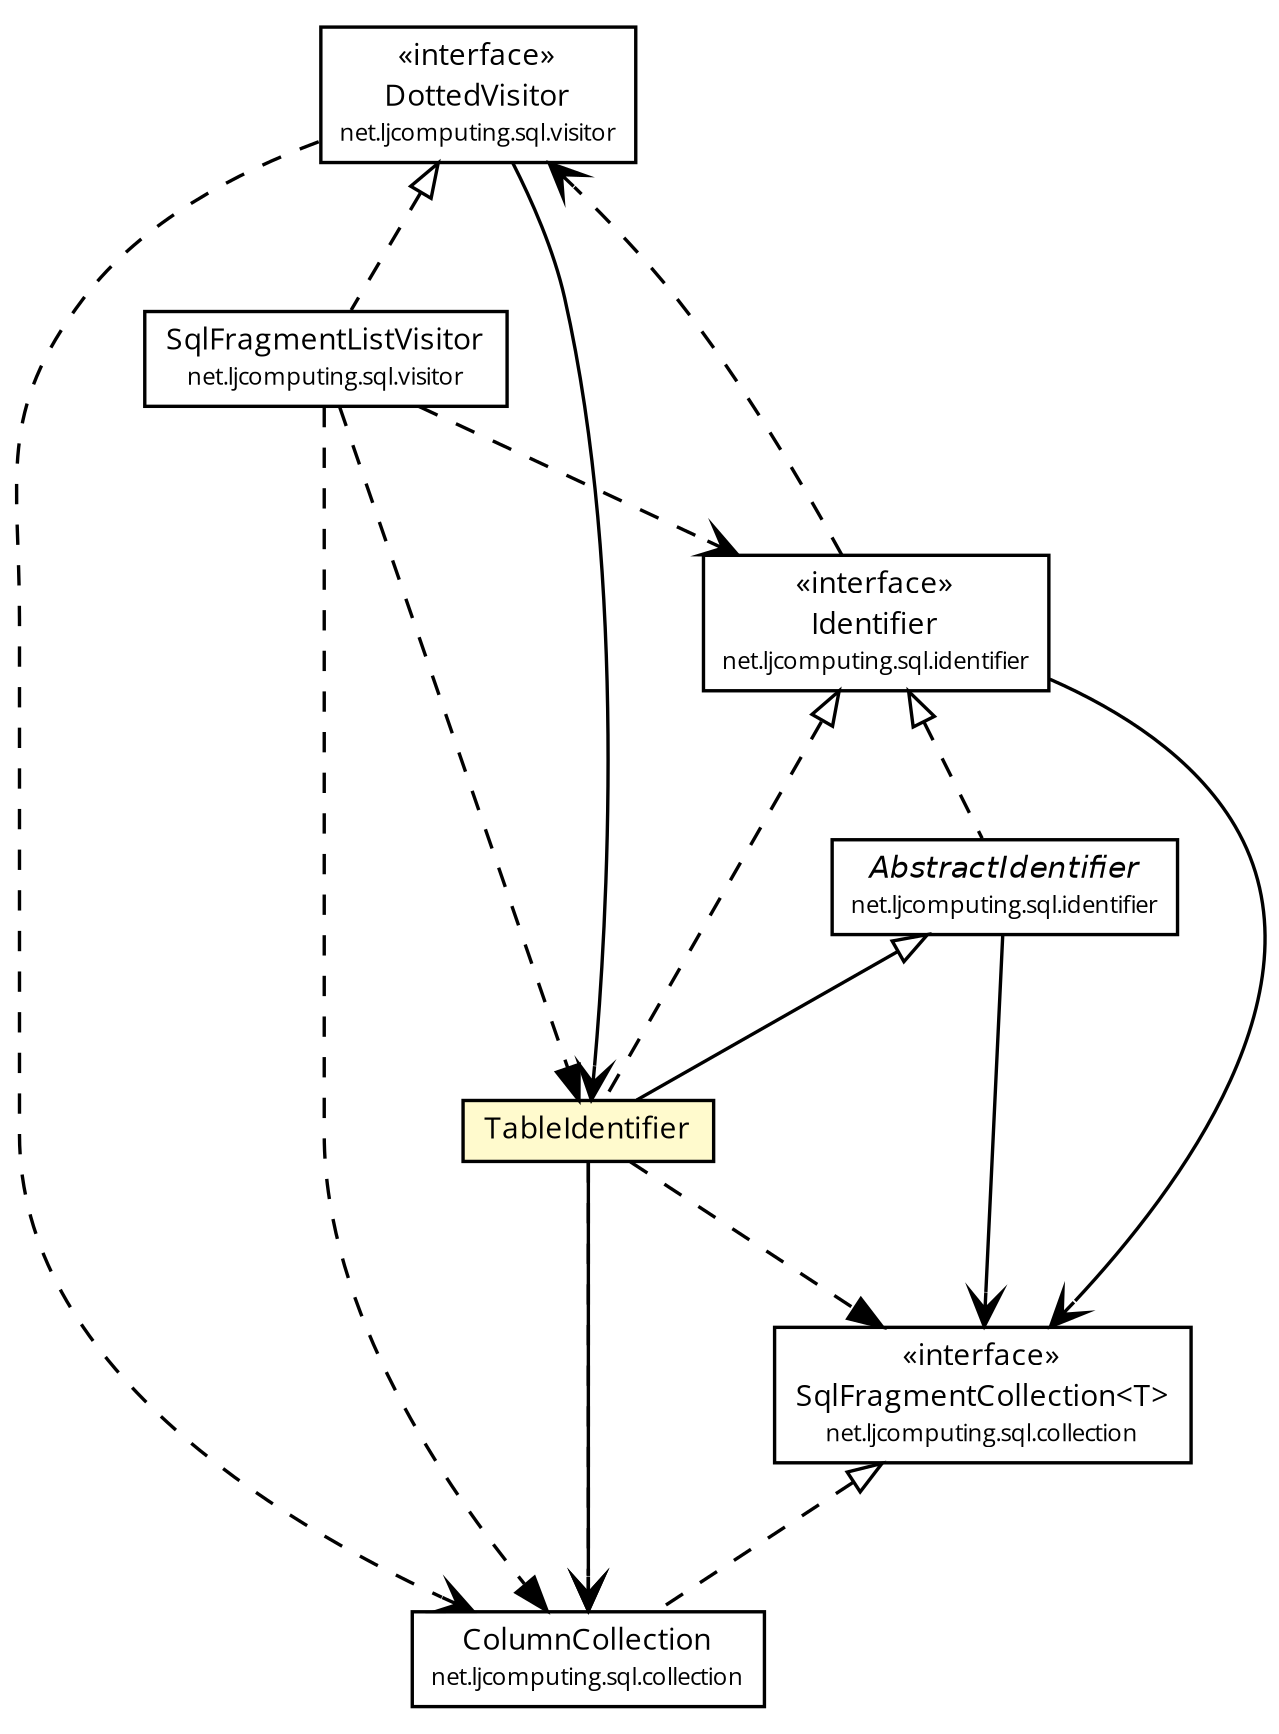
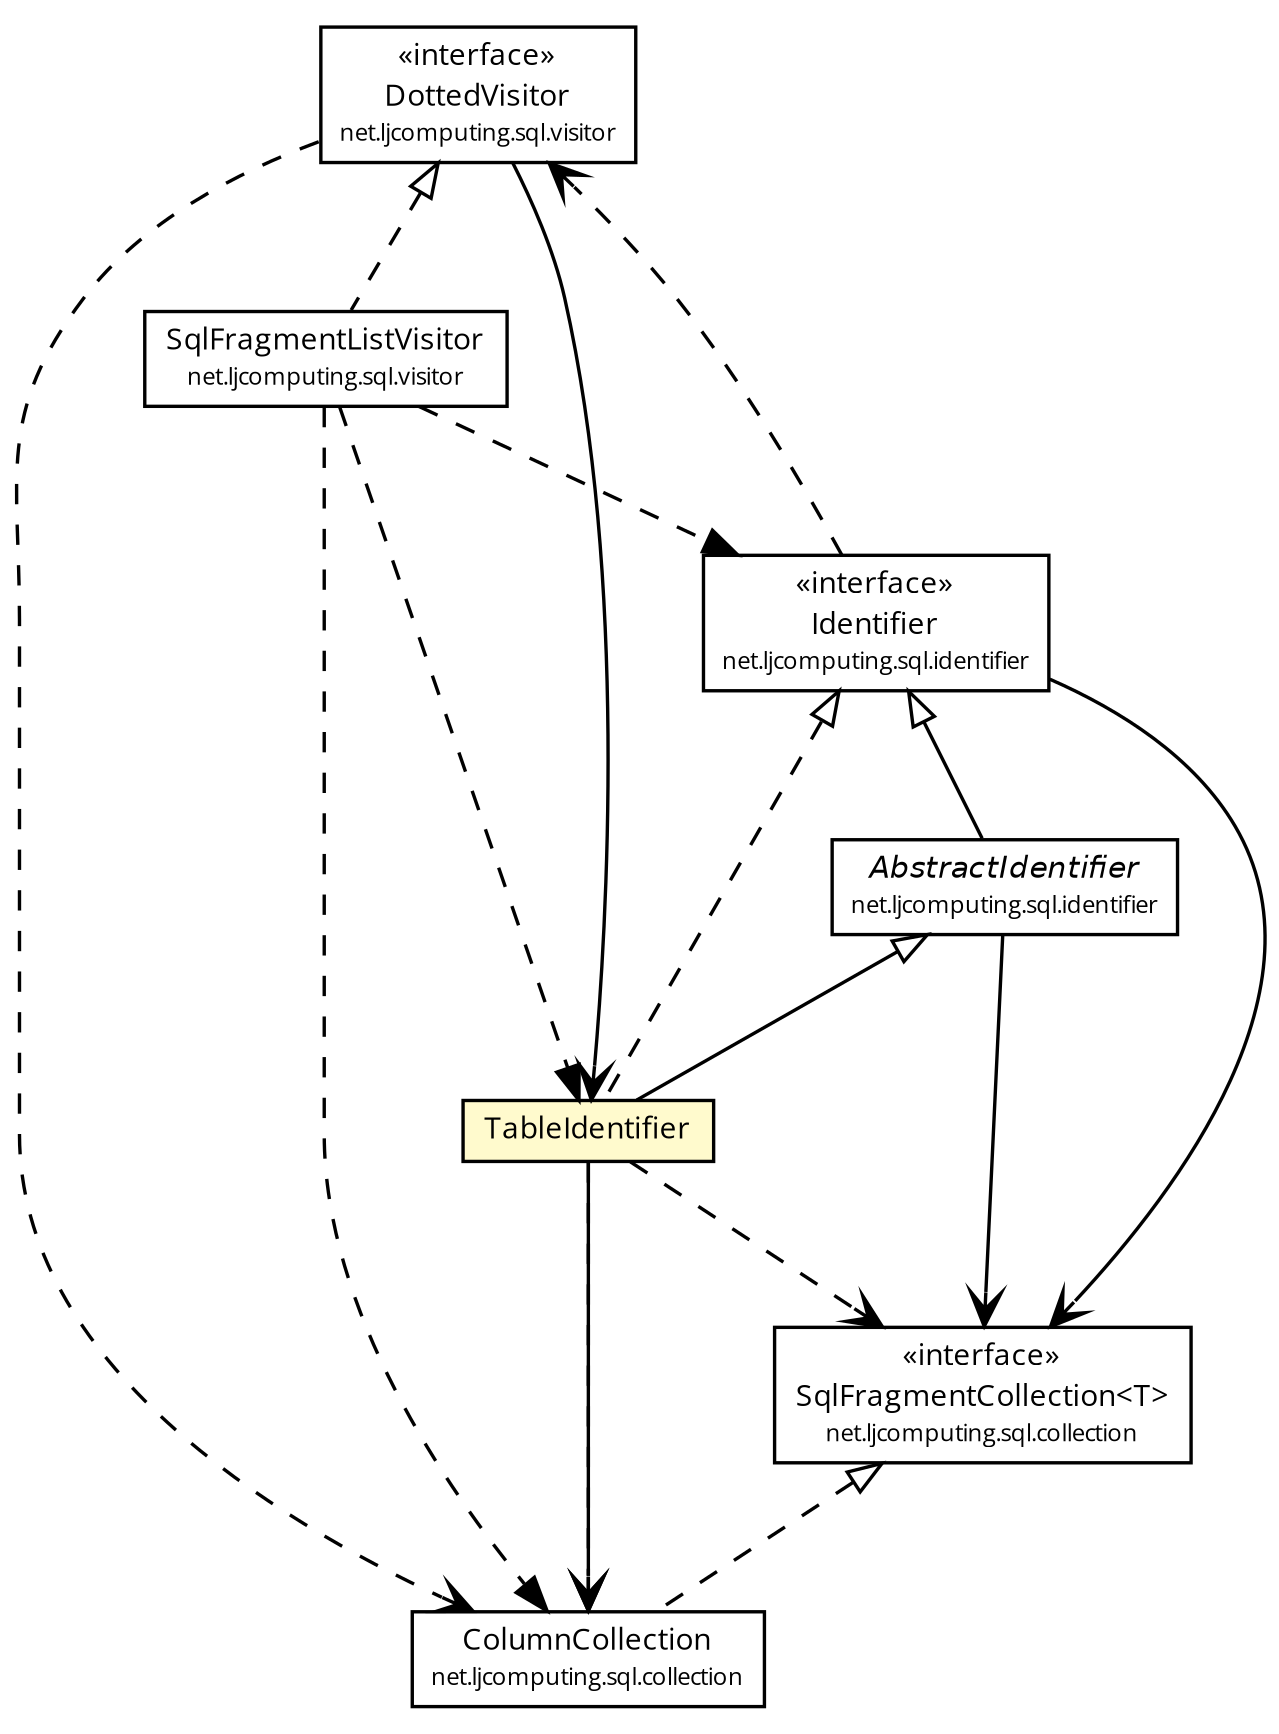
edge "SqlFragmentListVisitor" -> "Identifier": arrowhead open -> normal
edge "AbstractIdentifier" -> "Identifier": style dashed -> solid
edge "TableIdentifier" -> "SqlFragmentCollection<T>": arrowhead normal -> open
